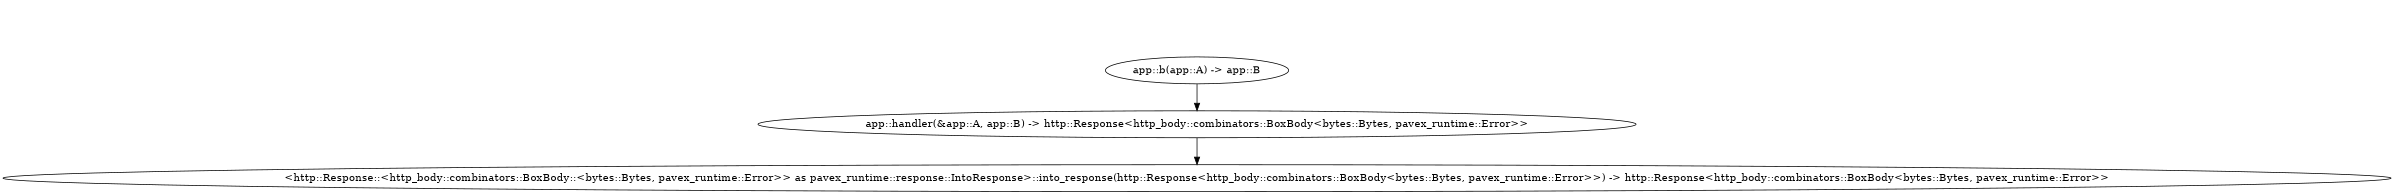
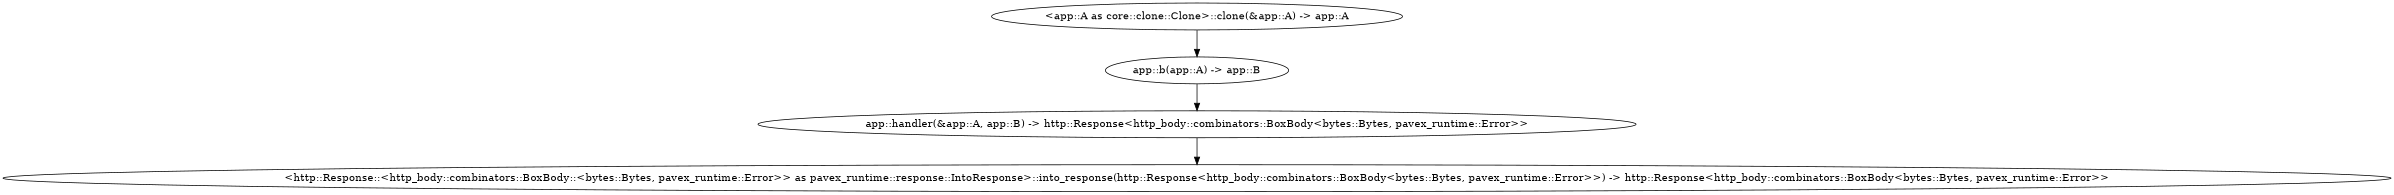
node "<app::A as core::clone::Clone>::clone(&app::A) -> app::A": added
